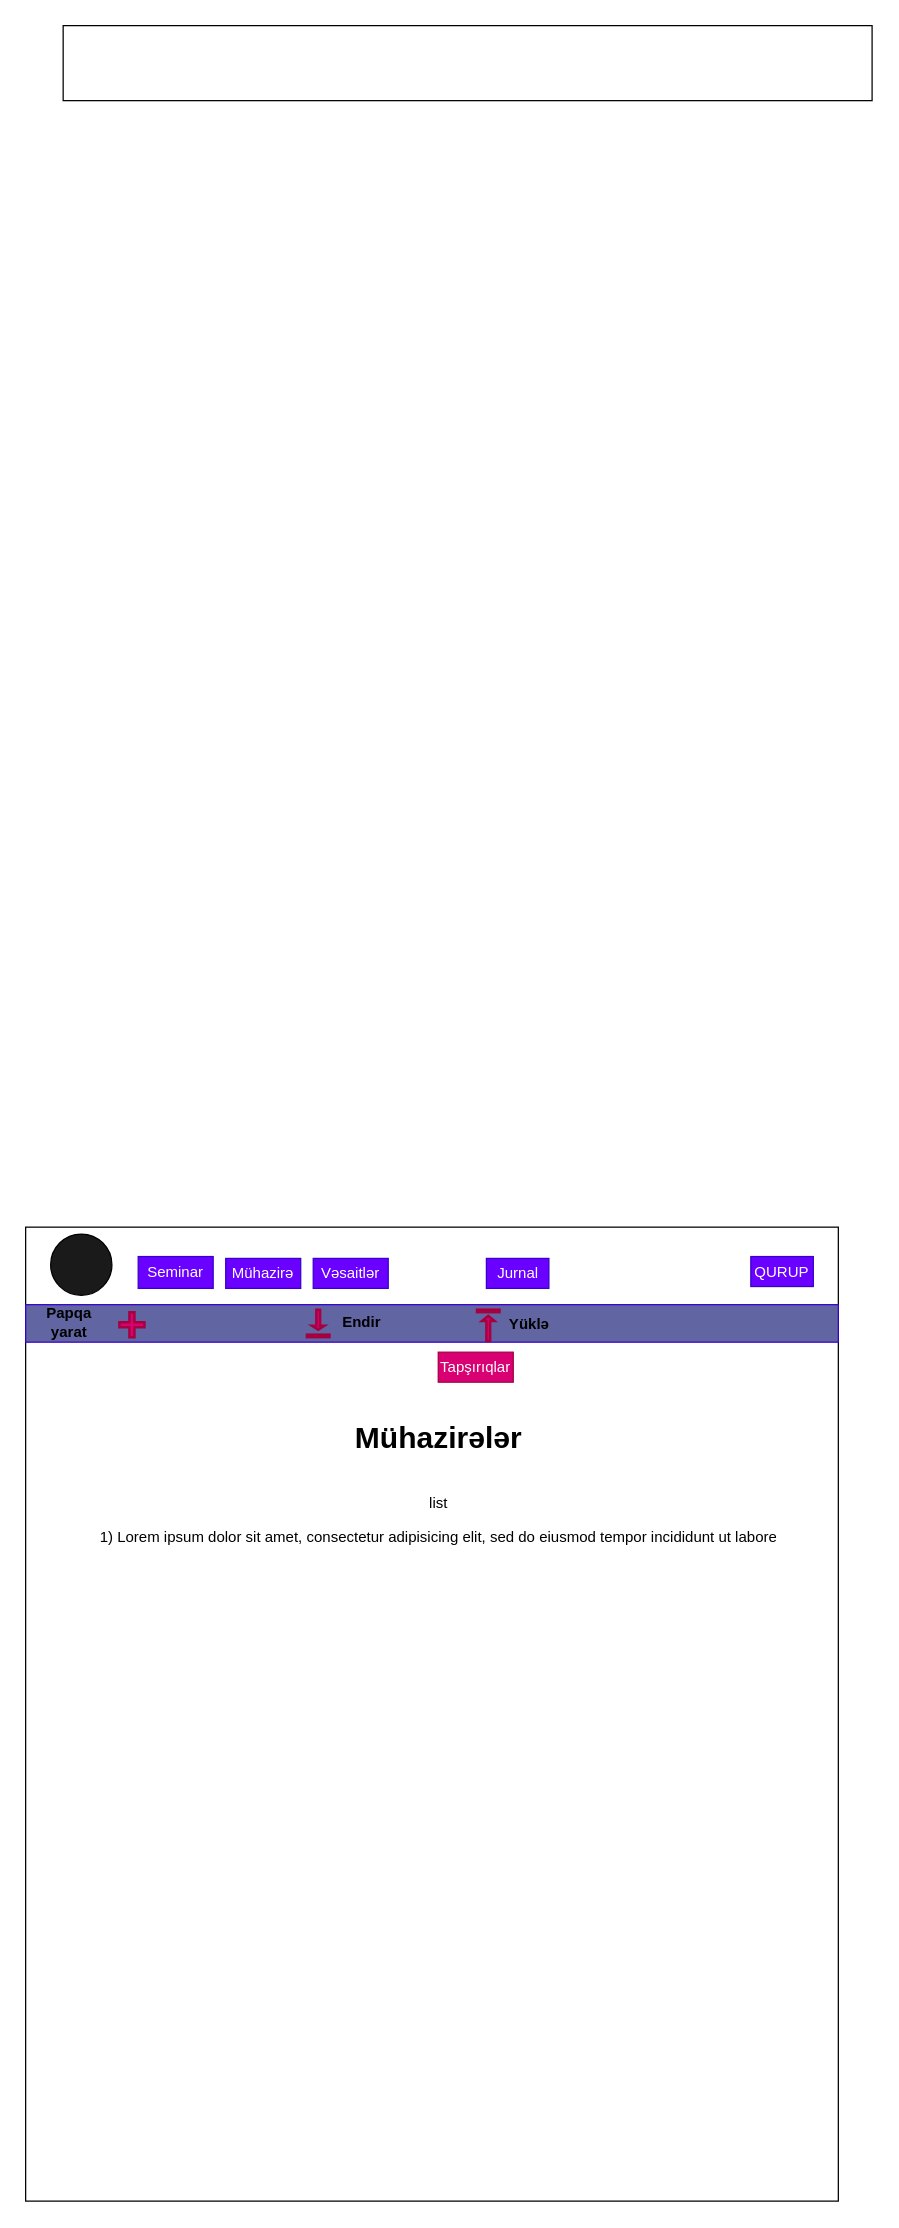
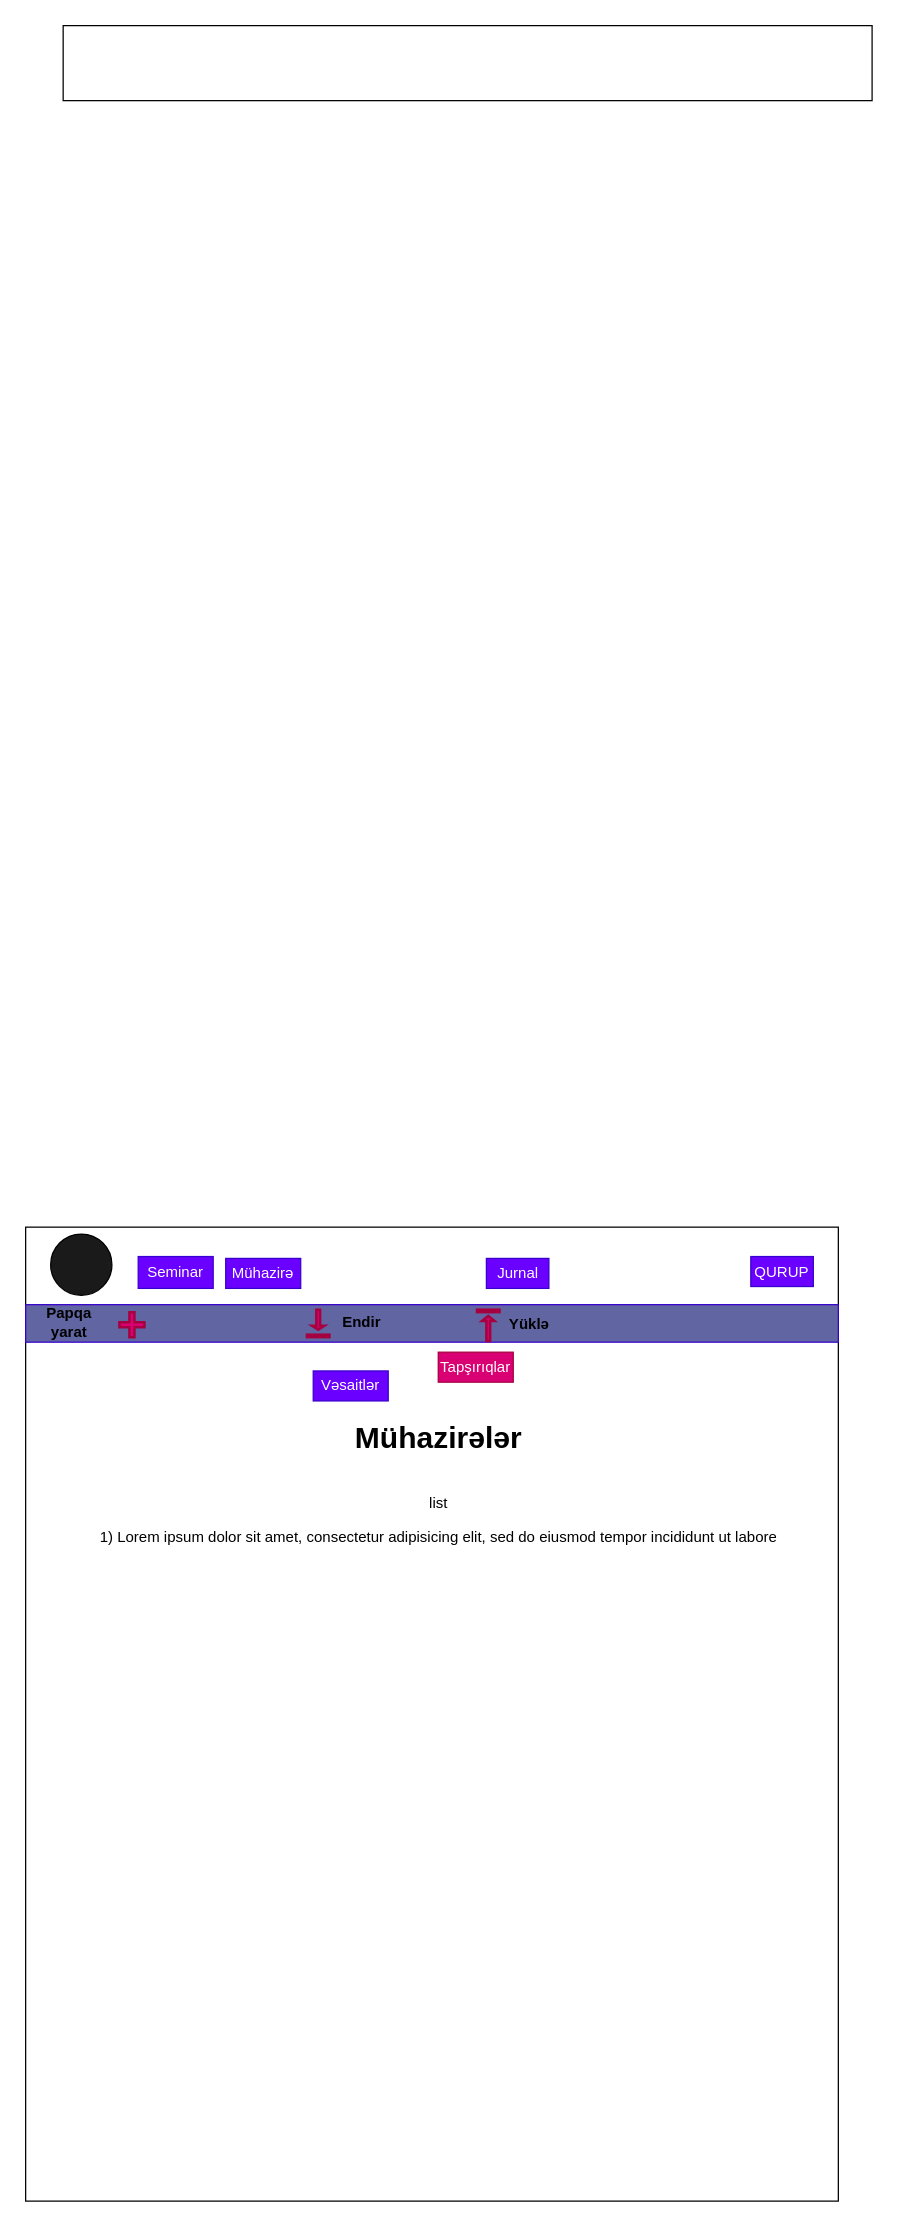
node "Vəsaitlər": moved (351, 1273) -> (351, 1386)
